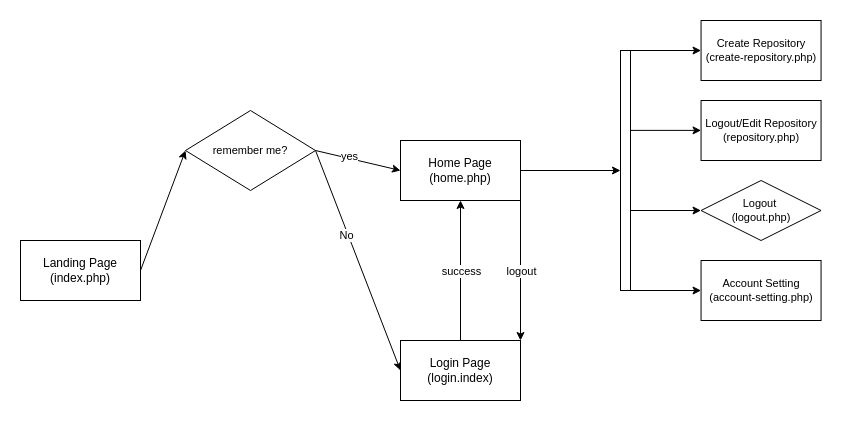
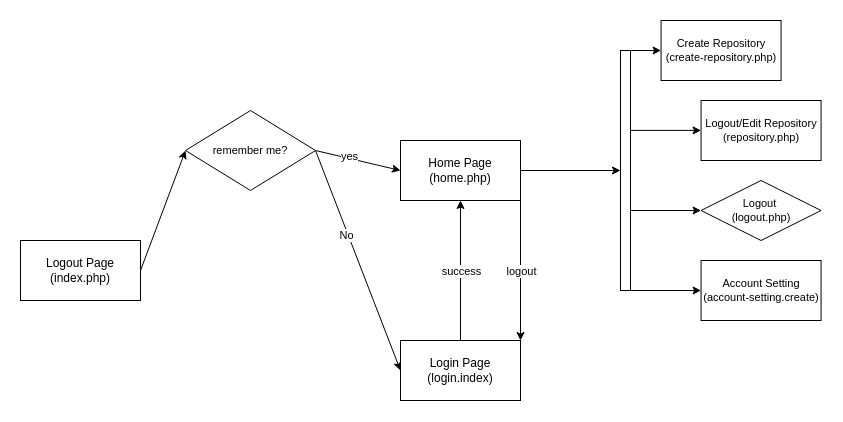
node "Create Repository (create-repository.php)": moved (761, 51) -> (721, 51)
node "Landing Page (index.php)": label "Landing Page (index.php)" -> "Logout Page (index.php)"
node "Account Setting (account-setting.php)": label "Account Setting (account-setting.php)" -> "Account Setting (account-setting.create)"
